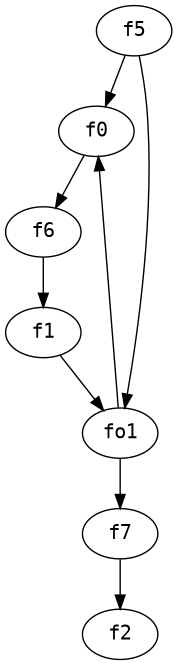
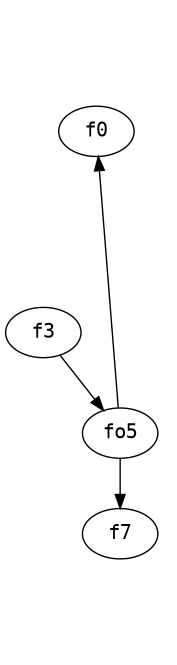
node "f5": removed
node "f6": removed
node "f1": label "f1" -> "f3"
node "fo1": label "fo1" -> "fo5"
node "f2": removed
